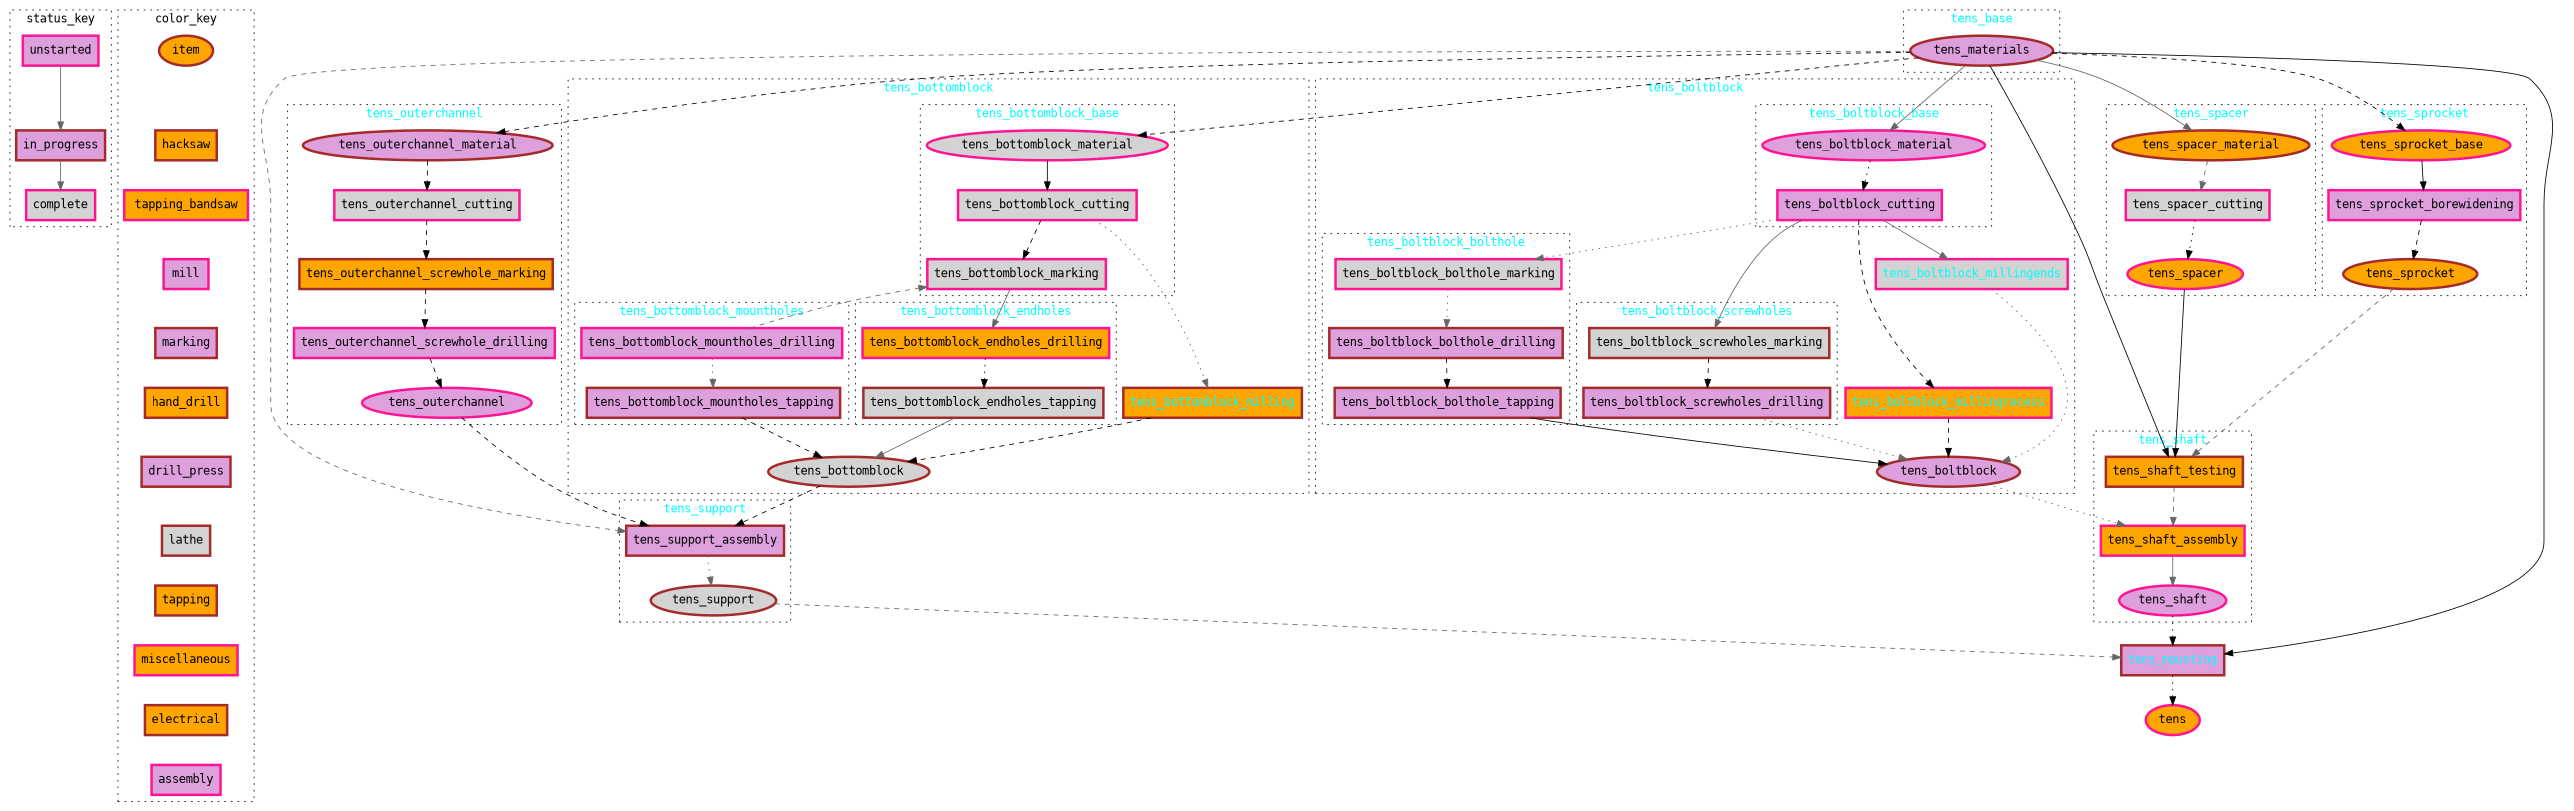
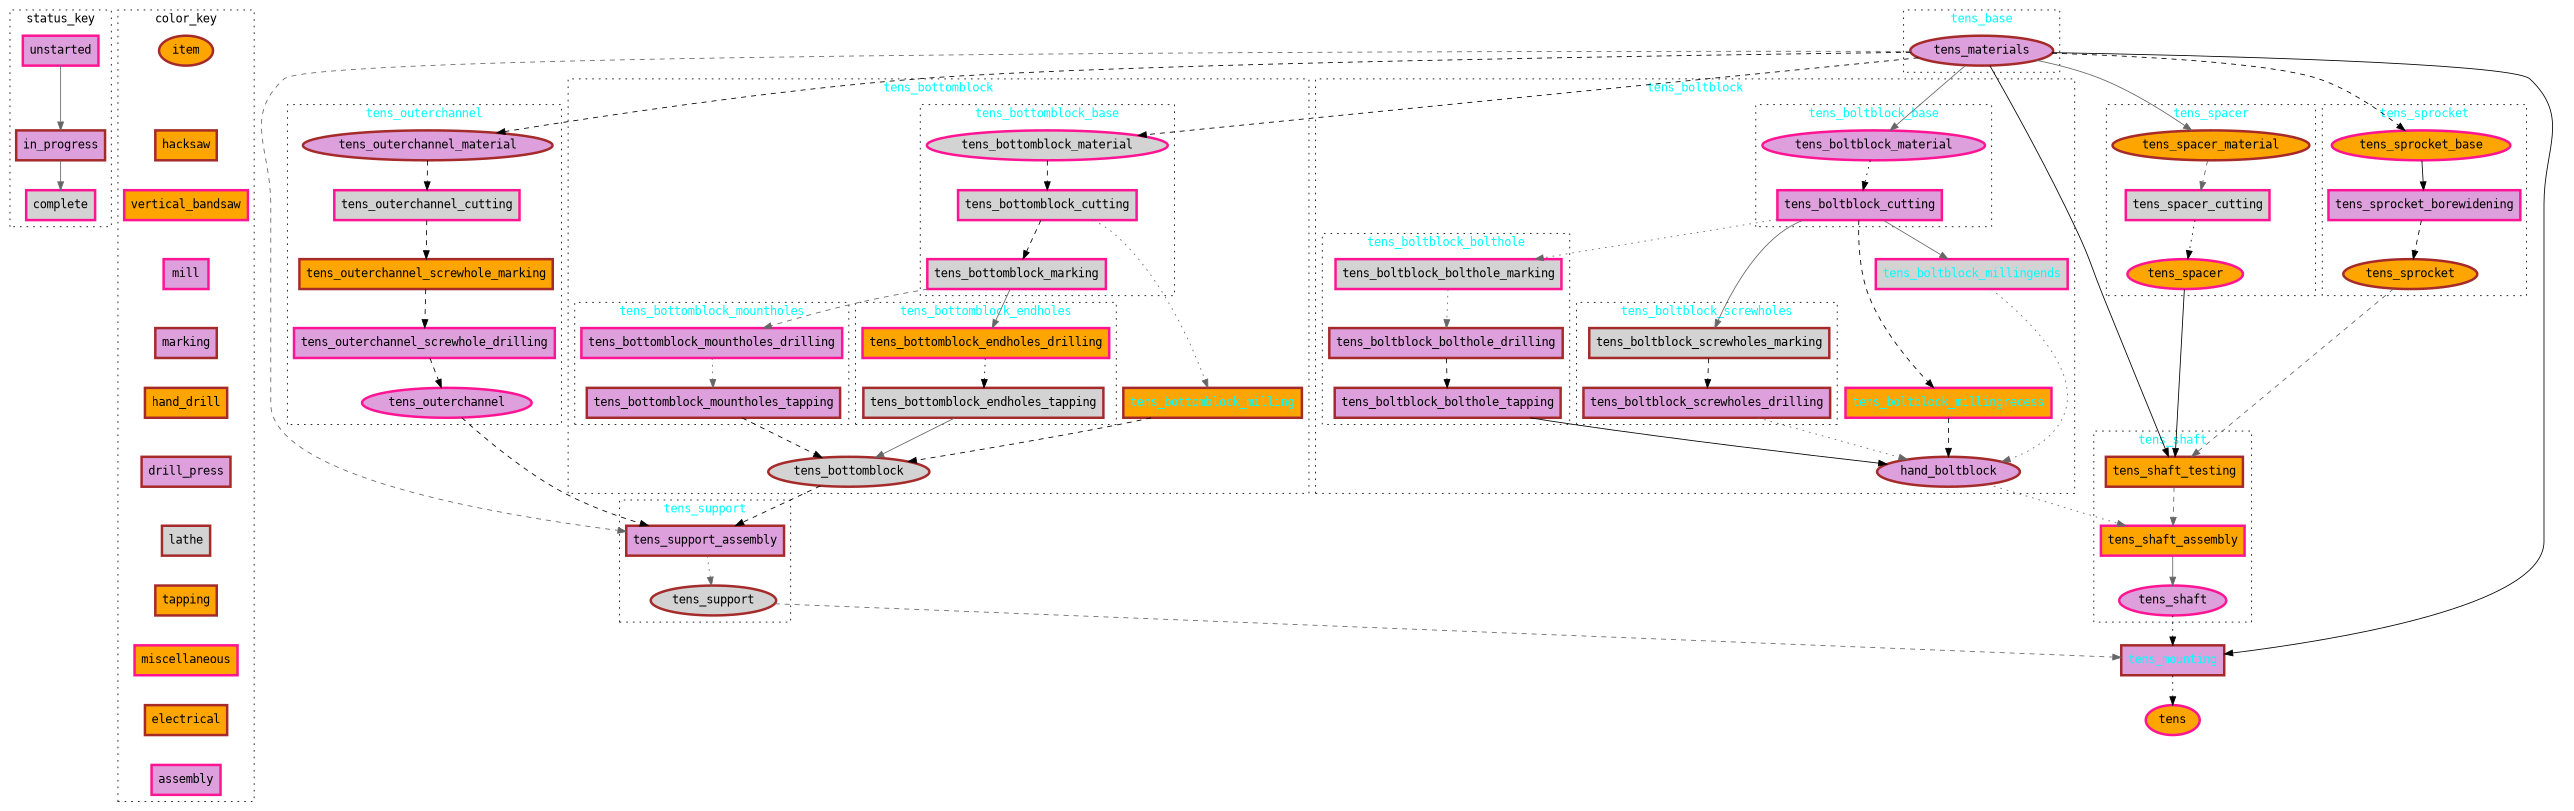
edge "tens_bottomblock_material" -> "tens_bottomblock_cutting": style solid -> dashed
node "tapping_bandsaw": label "tapping_bandsaw" -> "vertical_bandsaw"
edge "tens_bottomblock_mountholes_drilling" -> "tens_bottomblock_marking": reversed
node "tens_boltblock": label "tens_boltblock" -> "hand_boltblock"
